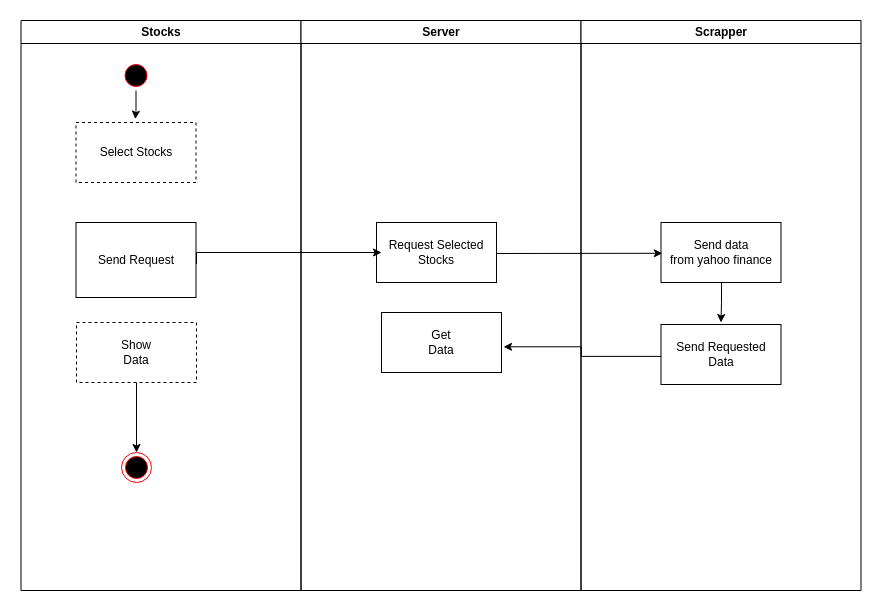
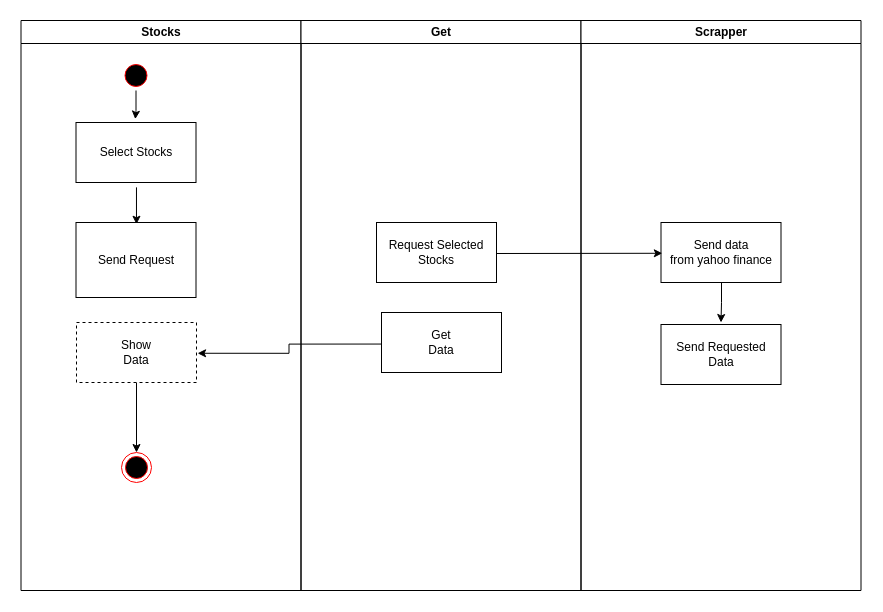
node "Server": label "Server" -> "Get"
node "Select Stocks": style dashed -> solid
edge "Select Stocks" -> "Send Request": added
edge "Send Request" -> "Request Selected Stocks": removed
edge "Get Data" -> "Show Data": added
edge "Send Requested Data" -> "Get Data": removed
